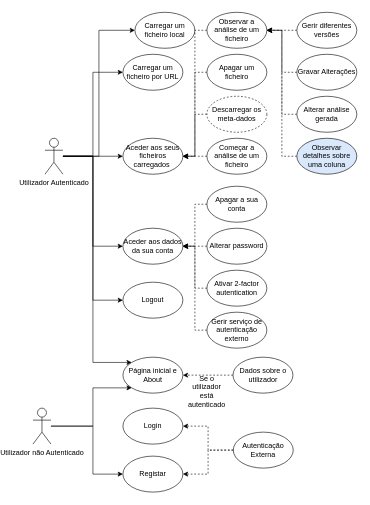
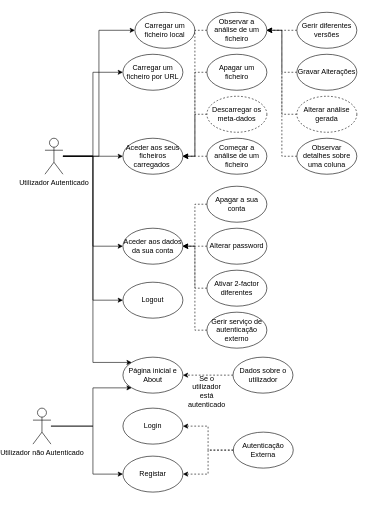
node "Alterar análise gerada": style solid -> dashed
node "Observar detalhes sobre uma coluna": fillcolor #dae8fc -> #ffffff
node "Ativar 2-factor autentication": label "Ativar 2-factor autentication" -> "Ativar 2-factor diferentes"
